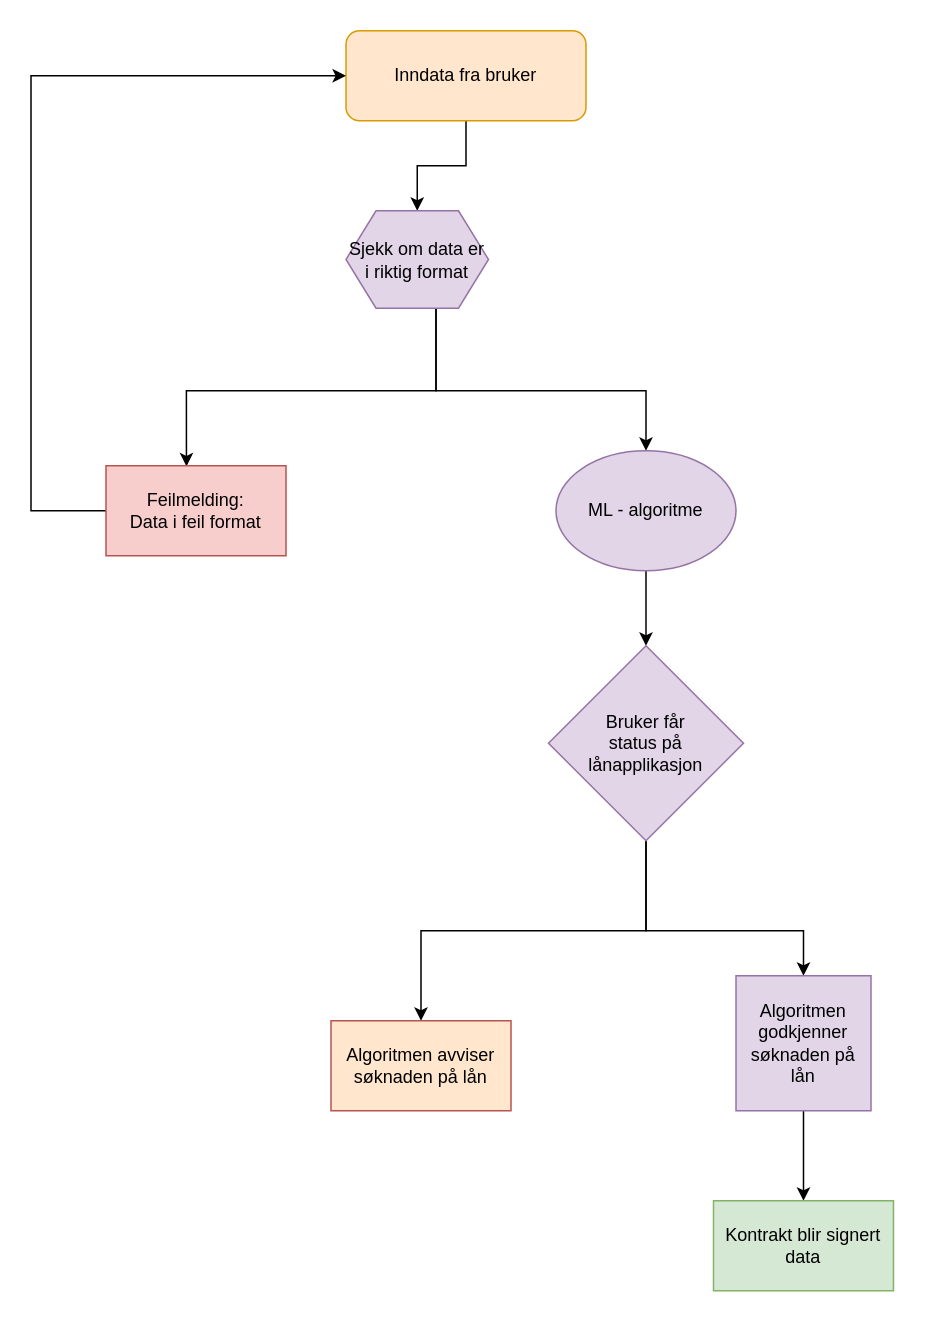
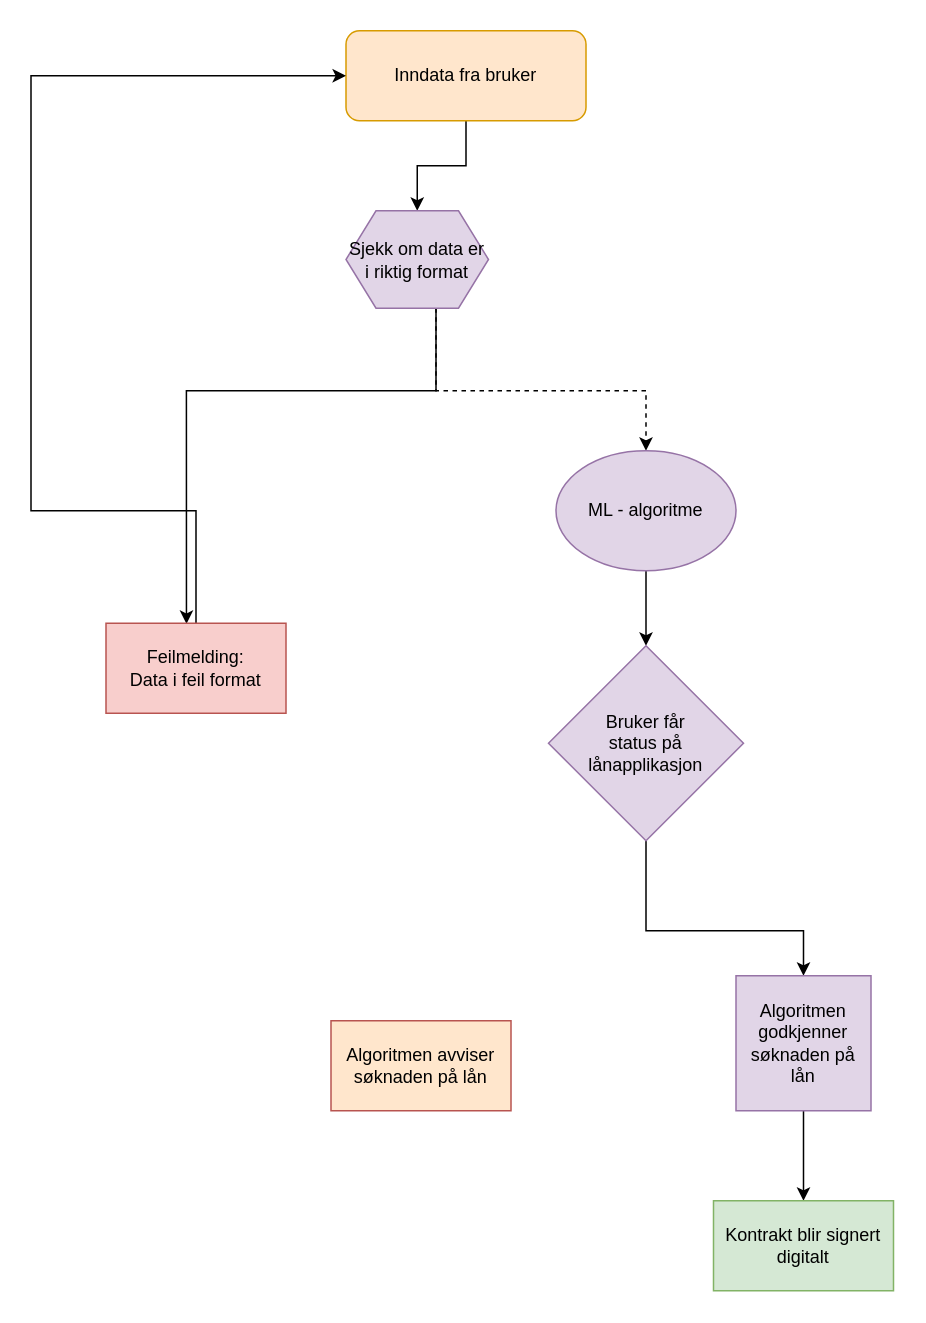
edge "Sjekk om data er i riktig format" -> "ML - algoritme": style solid -> dashed
node "Feilmelding: Data i feil format": moved (196, 511) -> (196, 668)
edge "Bruker får status på lånapplikasjon" -> "Algoritmen avviser søknaden på lån": removed
node "Kontrakt blir signert data": label "Kontrakt blir signert data" -> "Kontrakt blir signert digitalt"
